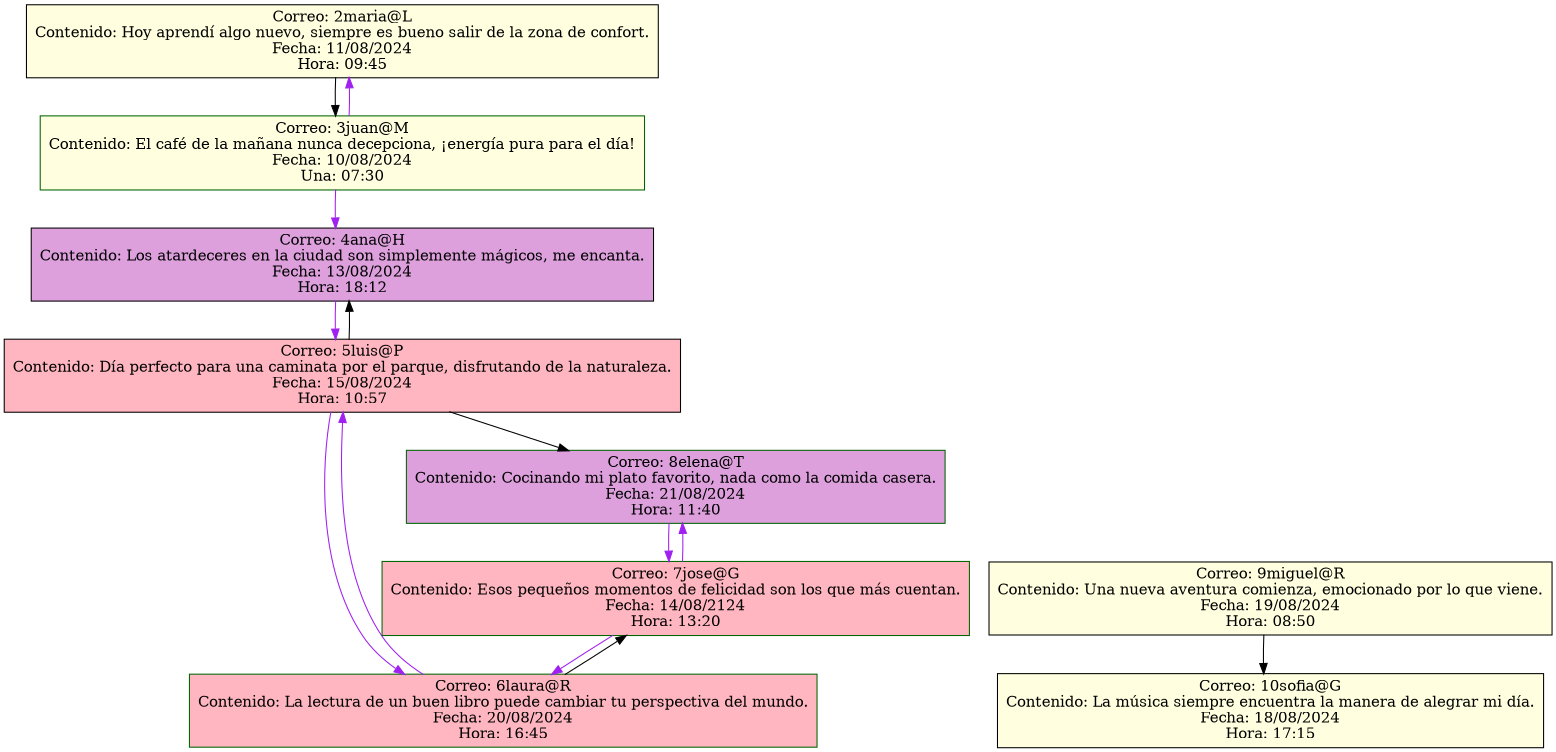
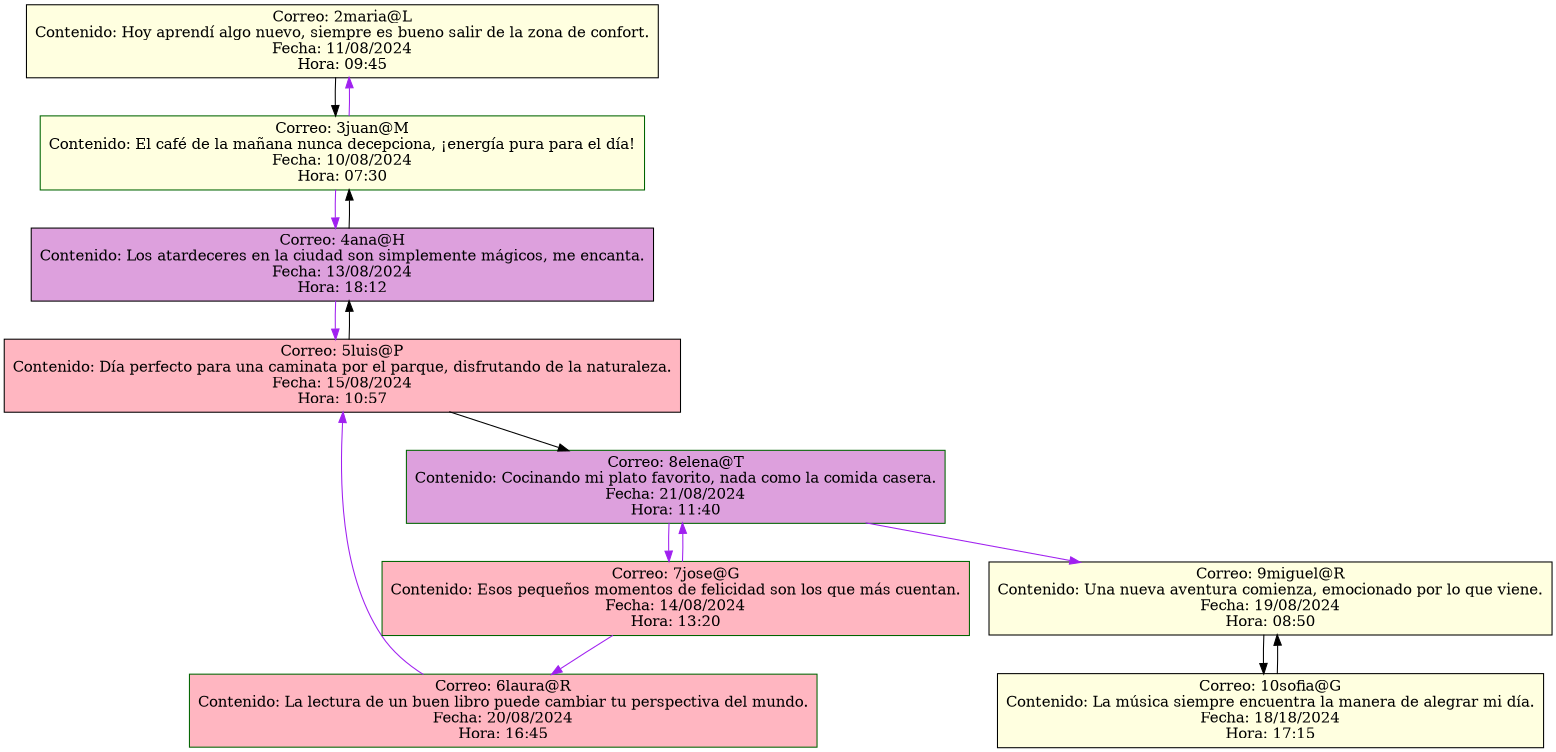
node "Correo: 3juan@M": text "Una: 07:30" -> "Hora: 07:30"
edge "Correo: 4ana@H" -> "Correo: 3juan@M": added
edge "Correo: 8elena@T" -> "Correo: 9miguel@R": added
edge "Correo: 5luis@P" -> "Correo: 6laura@R": removed
node "Correo: 7jose@G": text "Fecha: 14/08/2124" -> "Fecha: 14/08/2024"
edge "Correo: 6laura@R" -> "Correo: 7jose@G": removed
edge "Correo: 10sofia@G" -> "Correo: 9miguel@R": added
node "Correo: 10sofia@G": text "Fecha: 18/08/2024" -> "Fecha: 18/18/2024"
